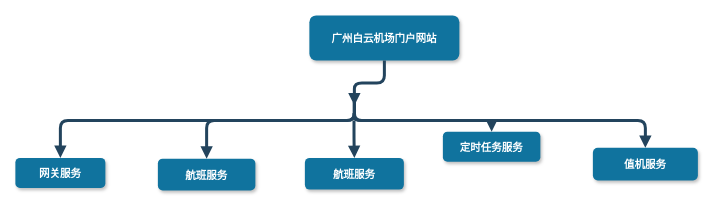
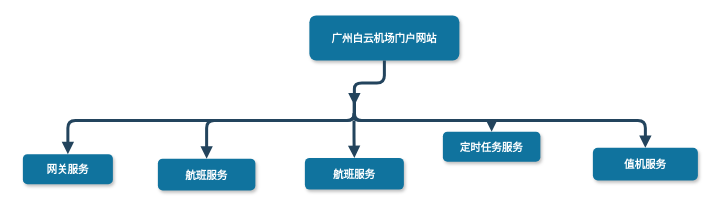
node "网关服务": moved (60, 173) -> (68, 169)
